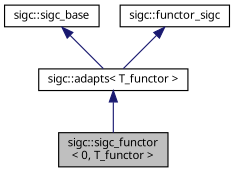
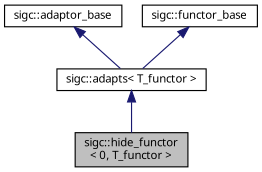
node "sigc::sigc_base": label "sigc::sigc_base" -> "sigc::adaptor_base"
node "sigc::functor_sigc": label "sigc::functor_sigc" -> "sigc::functor_base"
node "sigc::sigc_functor < 0, T_functor >": label "sigc::sigc_functor < 0, T_functor >" -> "sigc::hide_functor < 0, T_functor >"
